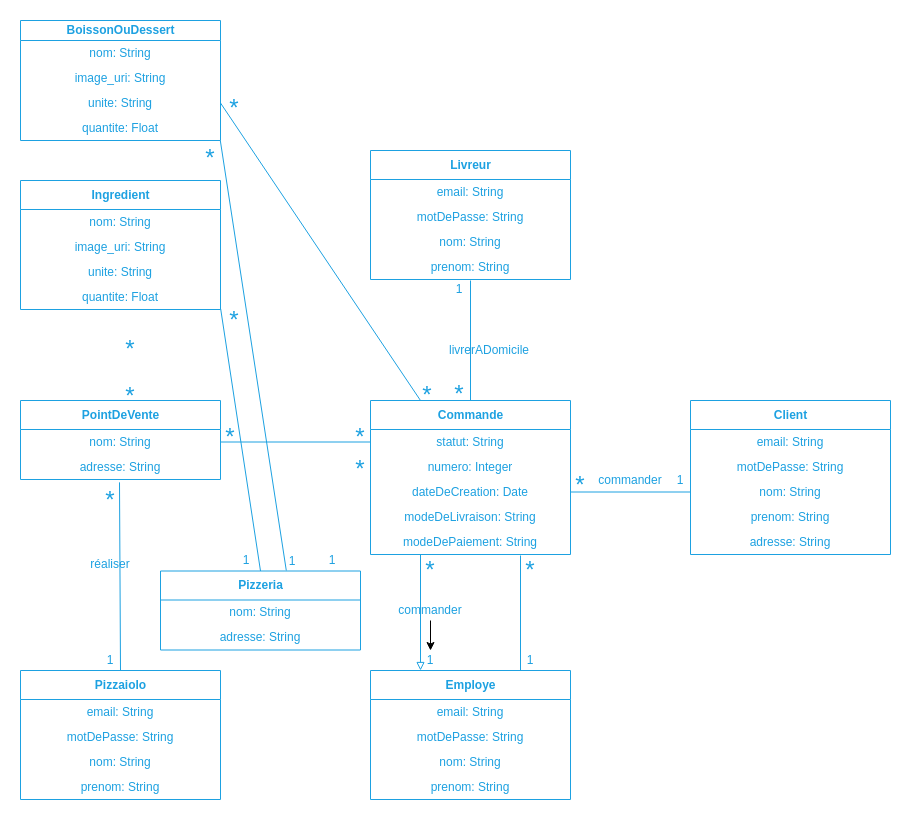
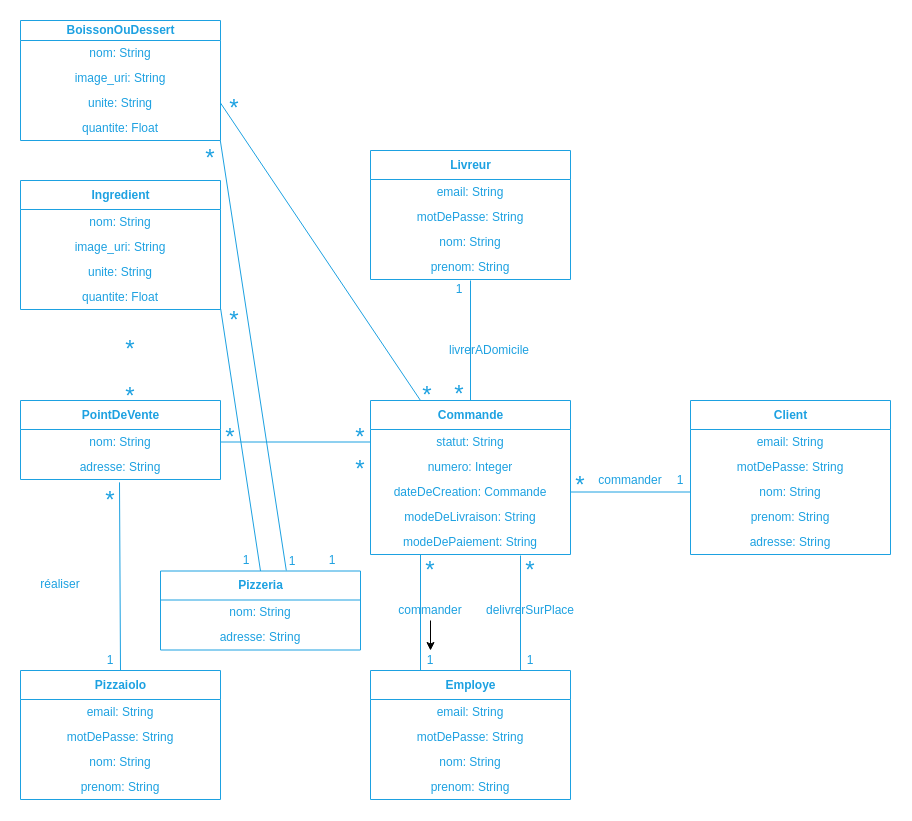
node "dateDeCreation: Date": label "dateDeCreation: Date" -> "dateDeCreation: Commande"
node "réaliser": moved (111, 565) -> (61, 585)
node "delivrerSurPlace": added
edge "Commande" -> "Employe": arrowhead block -> none
